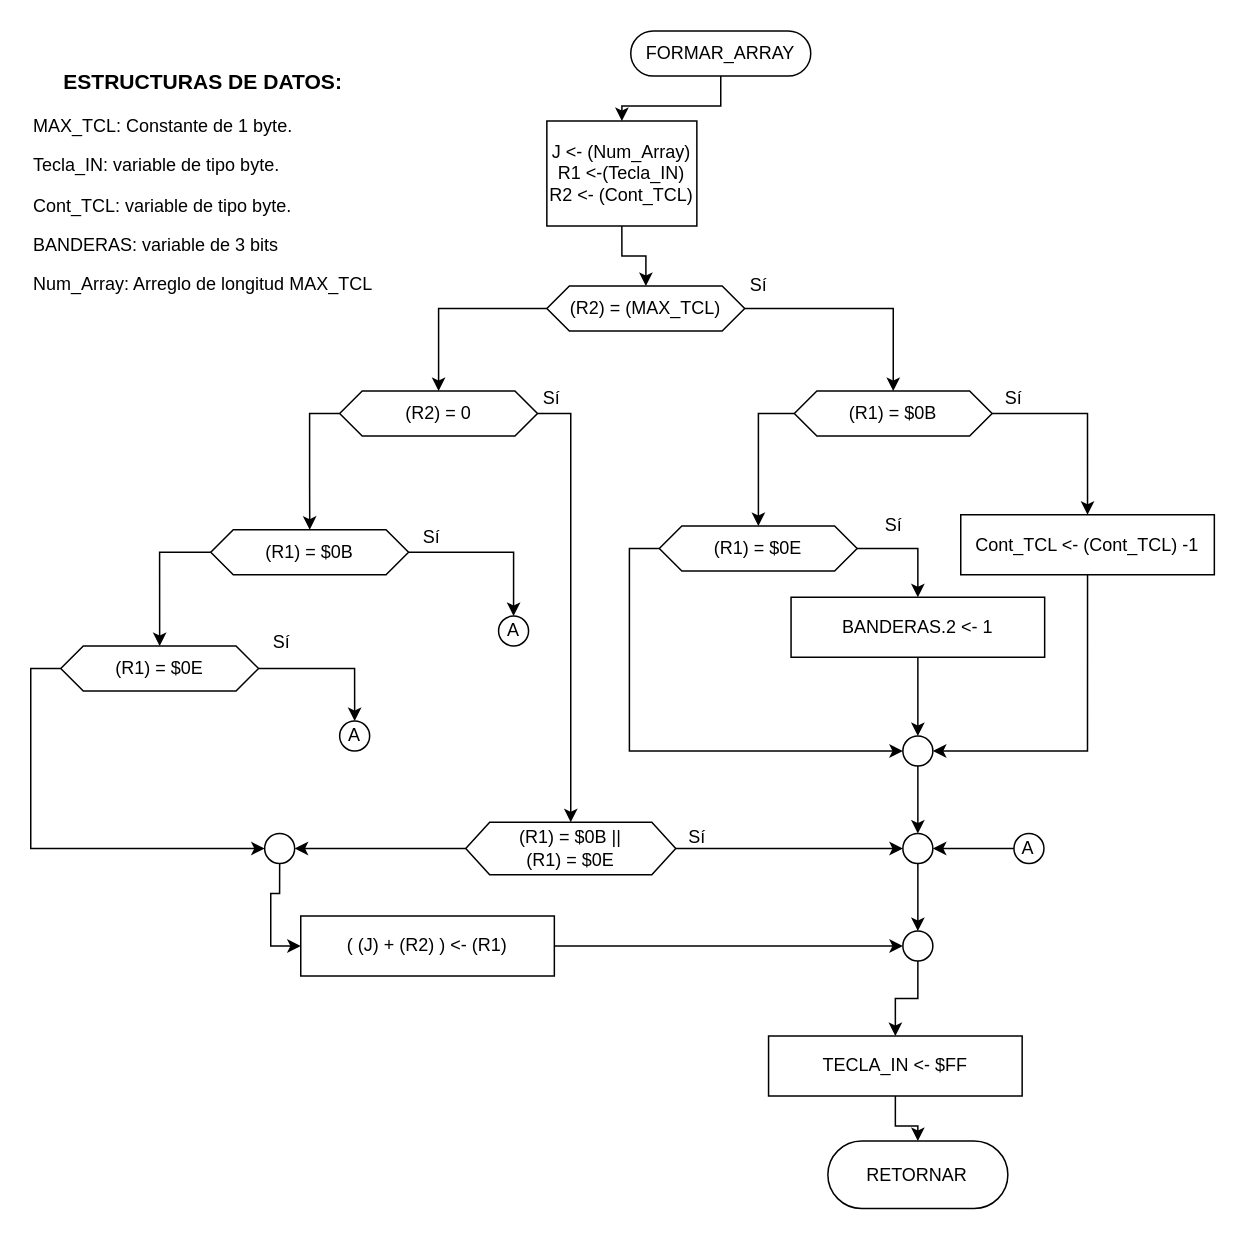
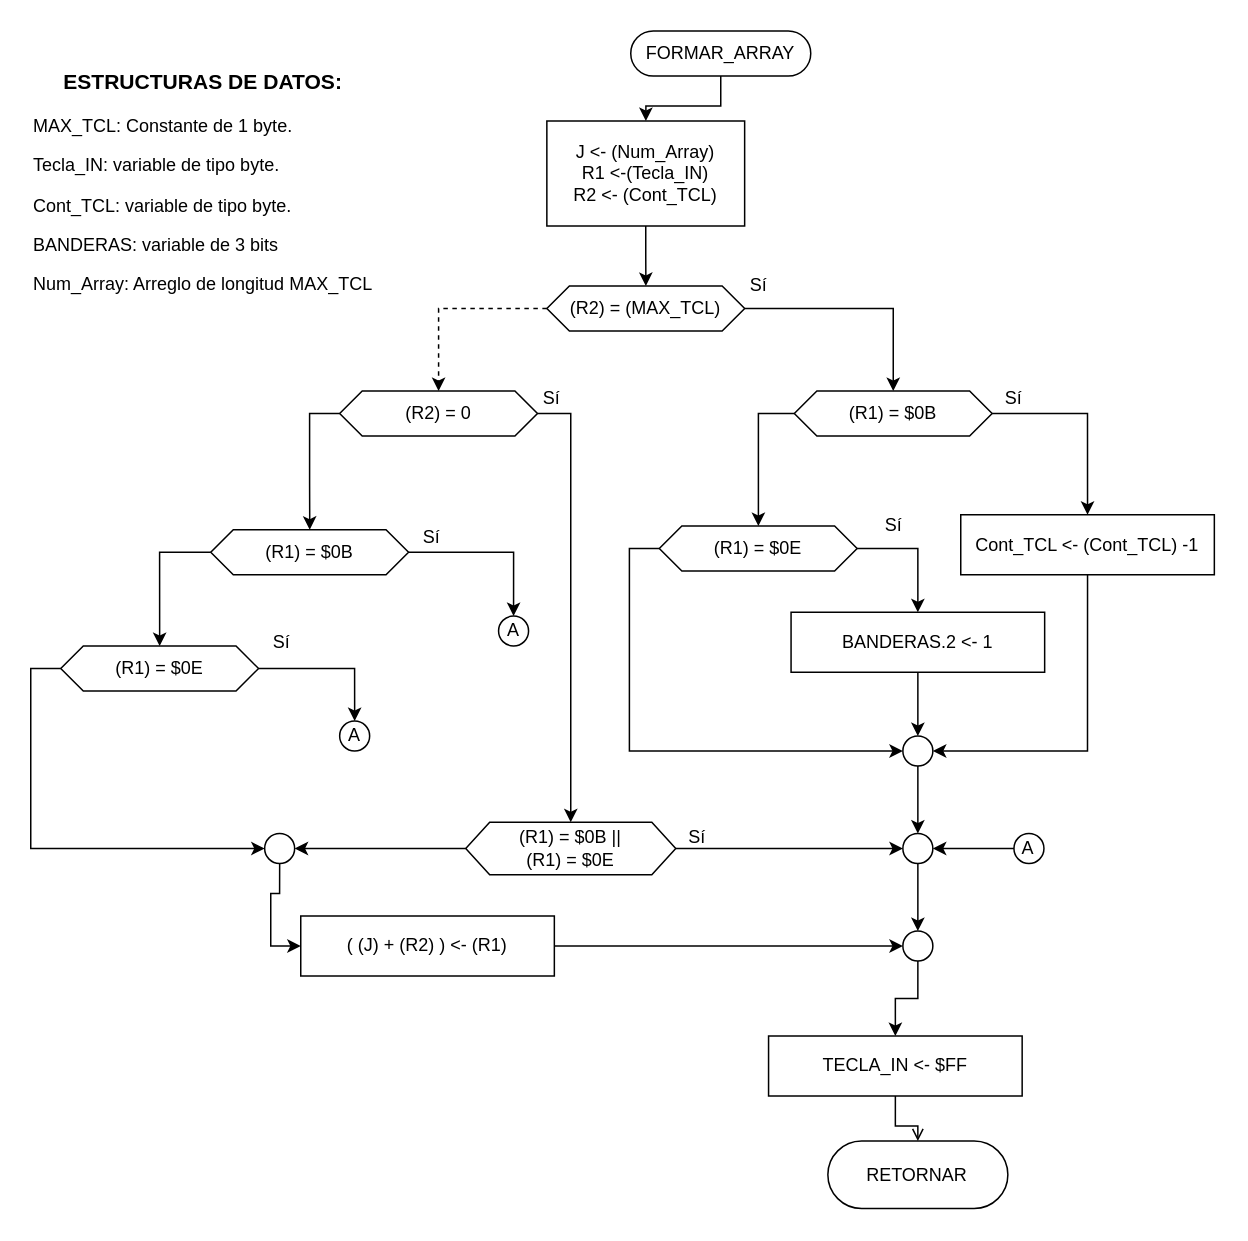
node "J <- (Num_Array) R1 <-(Tecla_IN) R2 <- (Cont_TCL)": size 150x105 -> 198x105
edge "(R2) = (MAX_TCL)" -> "(R2) = 0": style solid -> dashed
node "BANDERAS.2 <- 1": moved (918, 627) -> (918, 642)
edge "TECLA_IN <- $FF" -> "RETORNAR": arrowhead classic -> open
